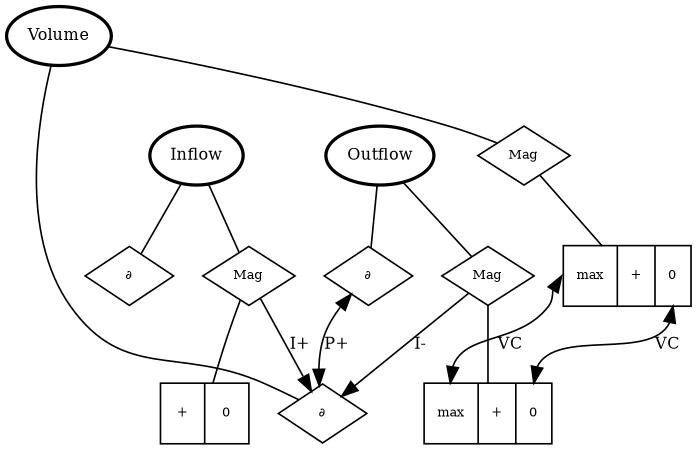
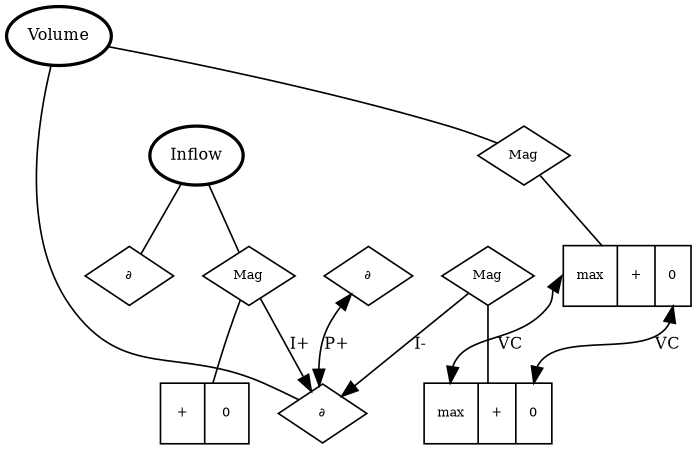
node "Outflow": removed
